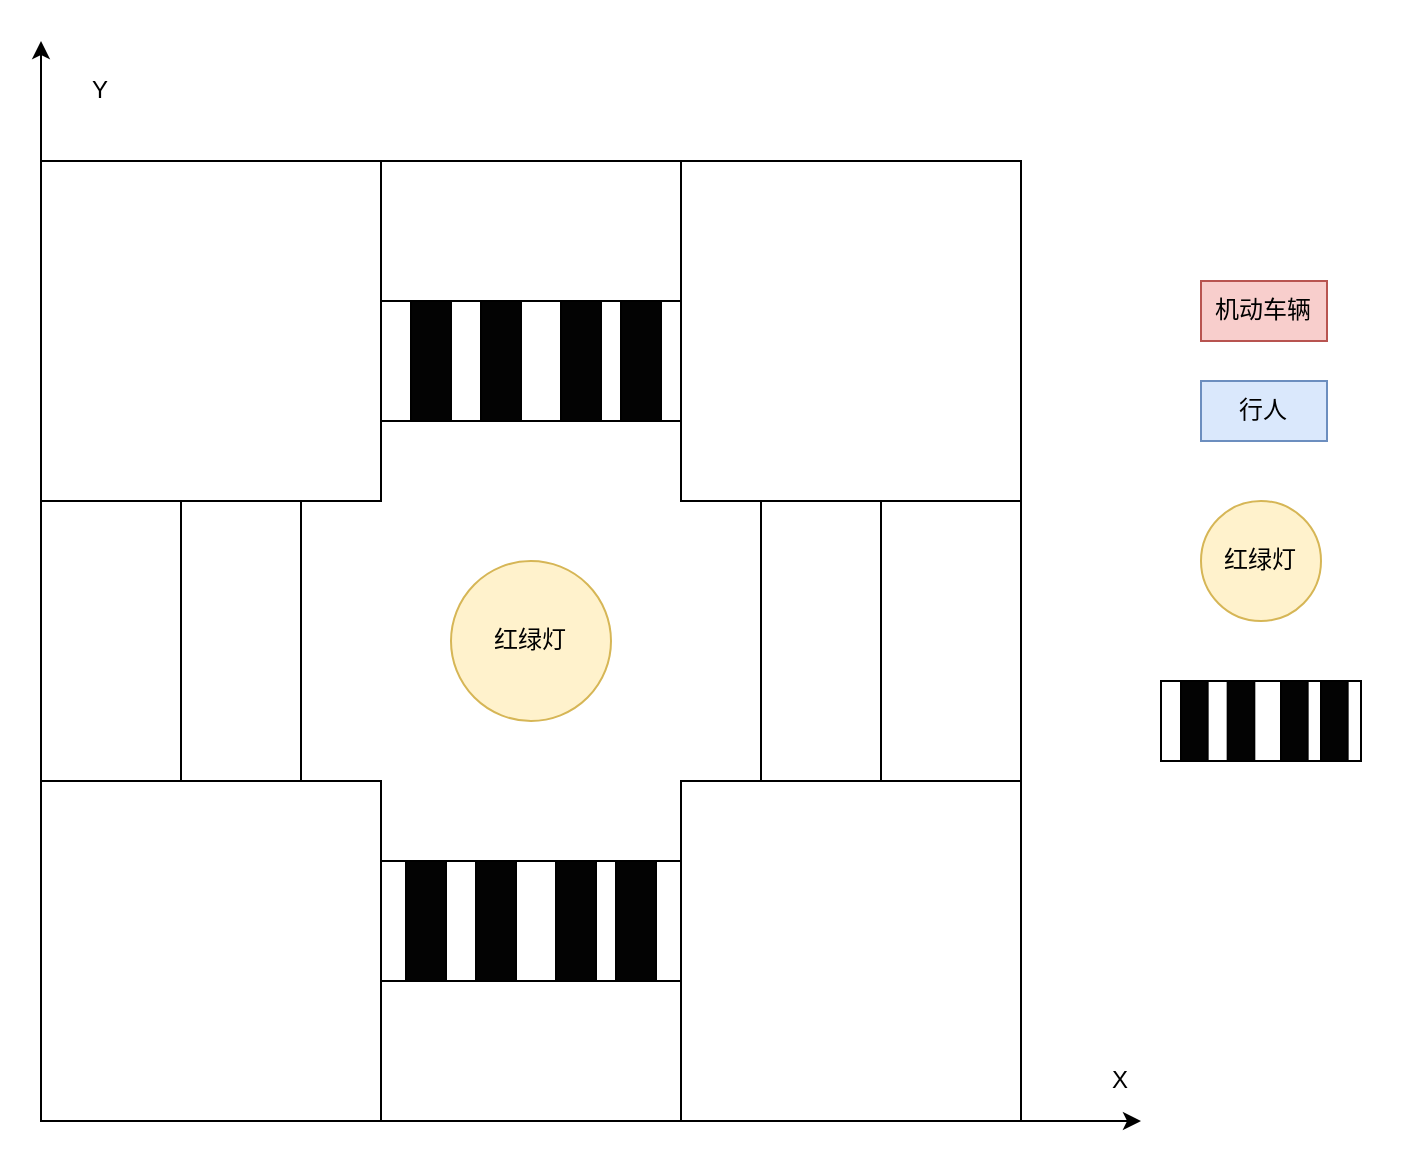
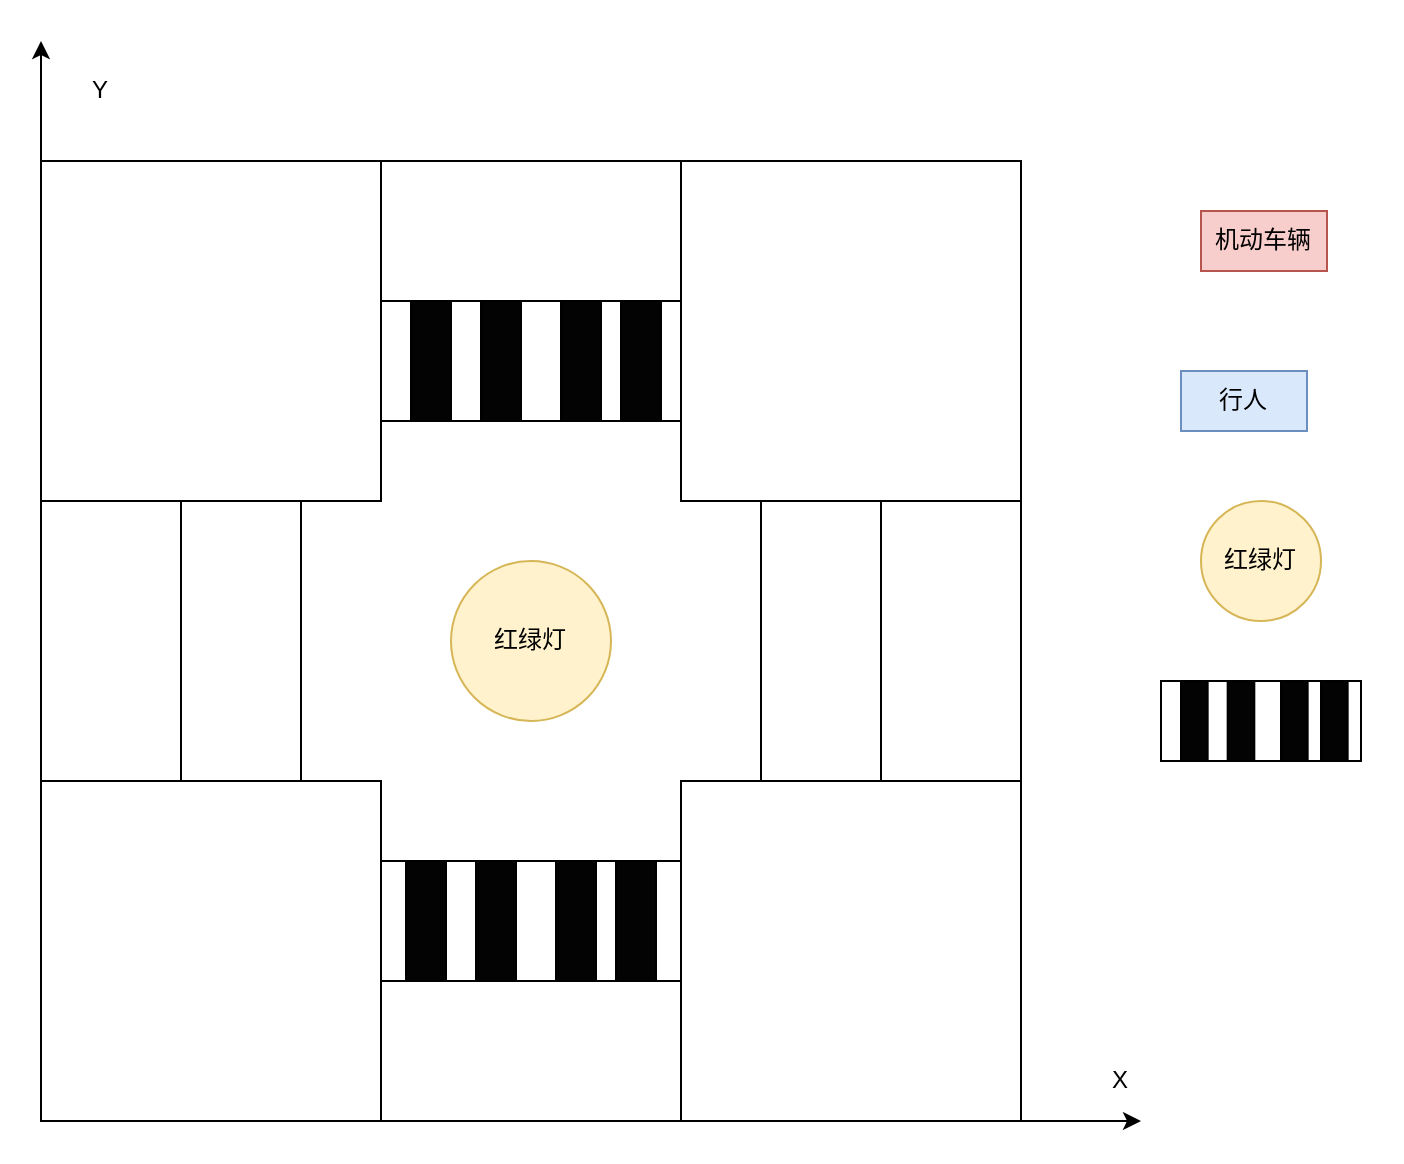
node "机动车辆": moved (1264, 311) -> (1264, 241)
node "行人": moved (1264, 411) -> (1244, 401)
